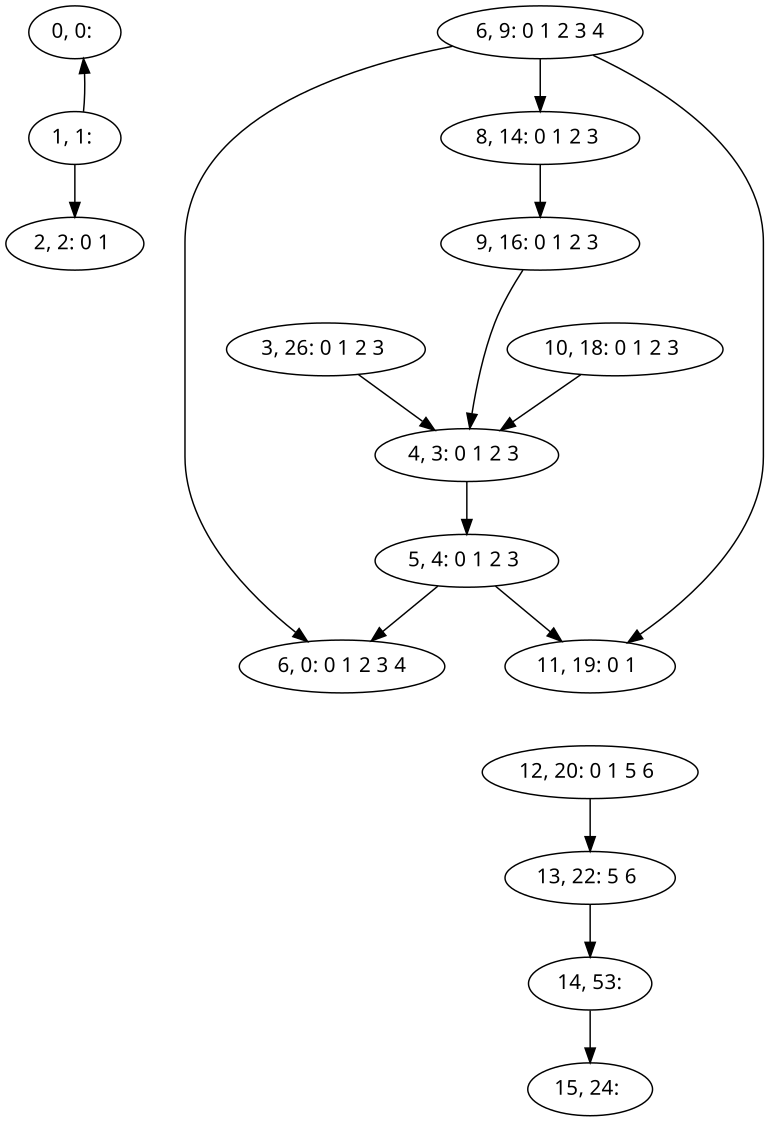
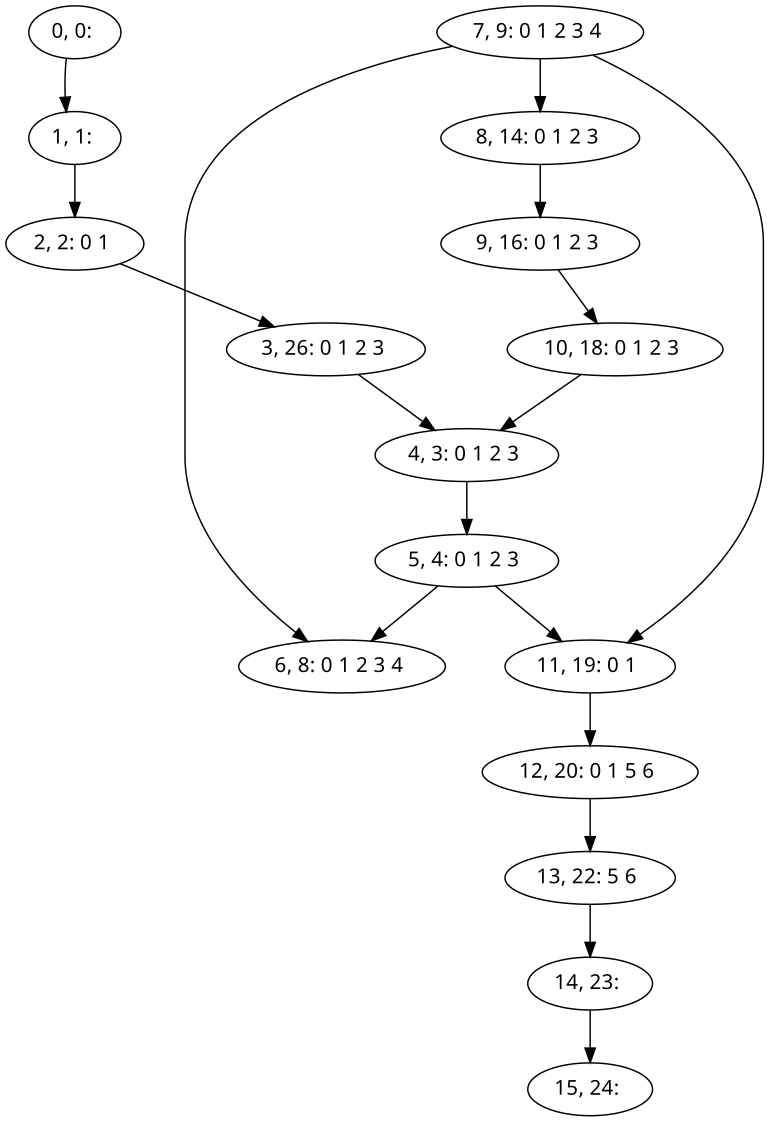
node "6, 9: 0 1 2 3 4": label "6, 9: 0 1 2 3 4" -> "7, 9: 0 1 2 3 4"
edge "1, 1:" -> "0, 0:": reversed
edge "2, 2: 0 1" -> "3, 26: 0 1 2 3": added
edge "9, 16: 0 1 2 3" -> "4, 3: 0 1 2 3": now "9, 16: 0 1 2 3" -> "10, 18: 0 1 2 3"
node "6, 0: 0 1 2 3 4": label "6, 0: 0 1 2 3 4" -> "6, 8: 0 1 2 3 4"
edge "11, 19: 0 1" -> "12, 20: 0 1 5 6": added
node "14, 53:": label "14, 53:" -> "14, 23:"
